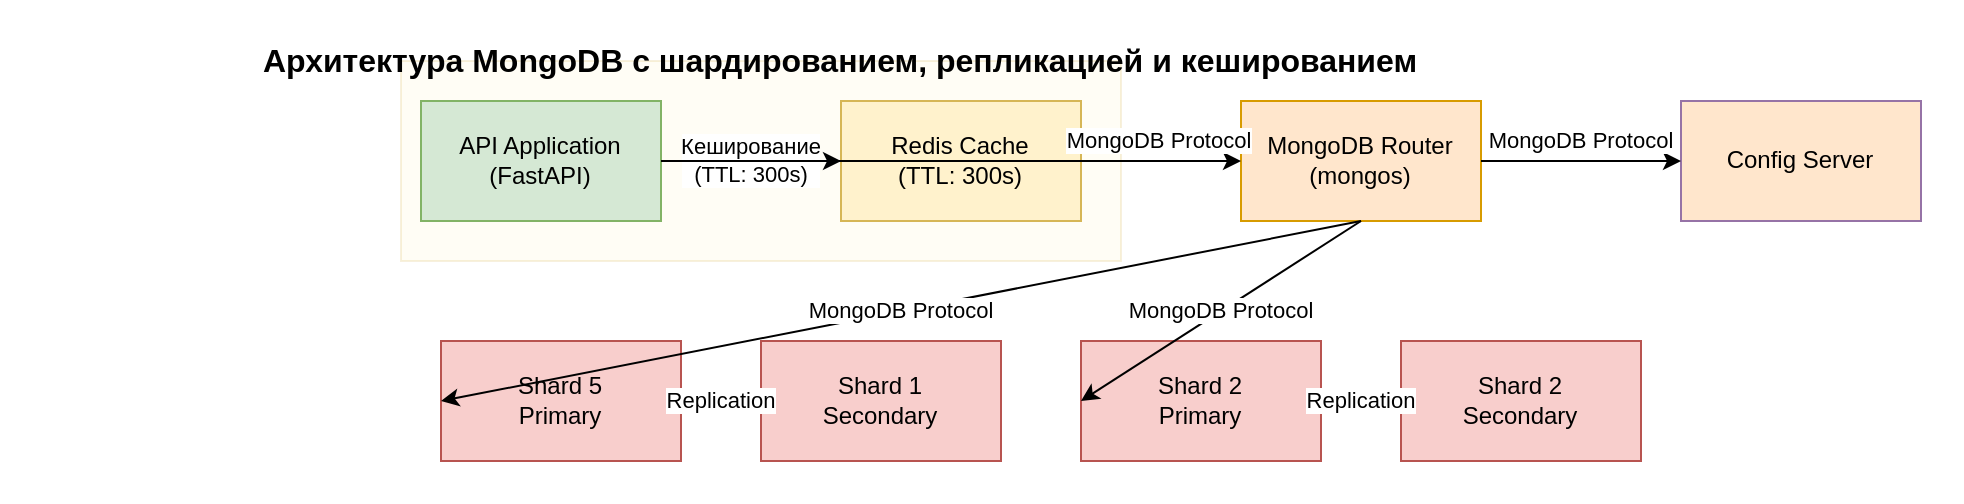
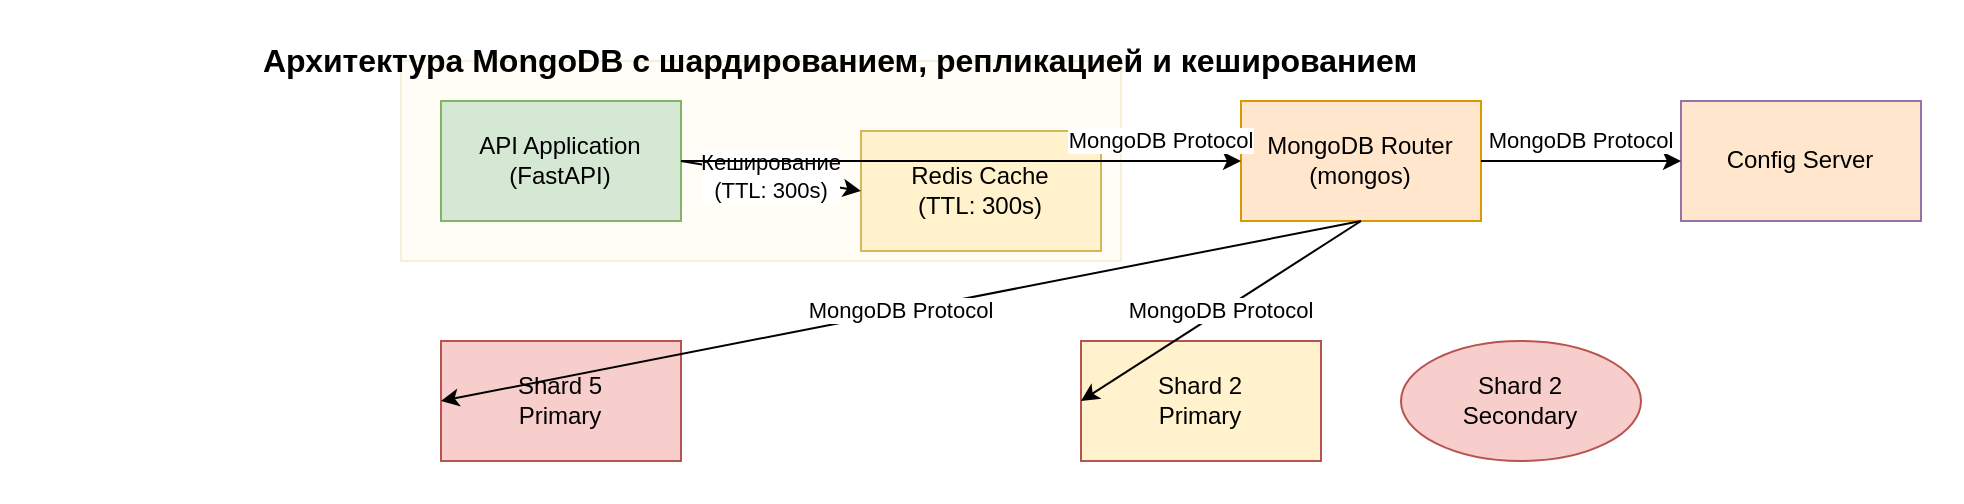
node "API Application (FastAPI)": moved (541, 161) -> (561, 161)
node "Redis Cache (TTL: 300s)": moved (961, 161) -> (981, 191)
edge "Shard 5 Primary" -> "Shard 1 Secondary": removed, label "Replication"
node "Shard 1 Secondary": removed
node "Shard 2 Primary": fillcolor #f8cecc -> #fff2cc
edge "Shard 2 Primary" -> "Shard 2 Secondary": removed, label "Replication"
node "Shard 2 Secondary": shape rectangle -> ellipse
